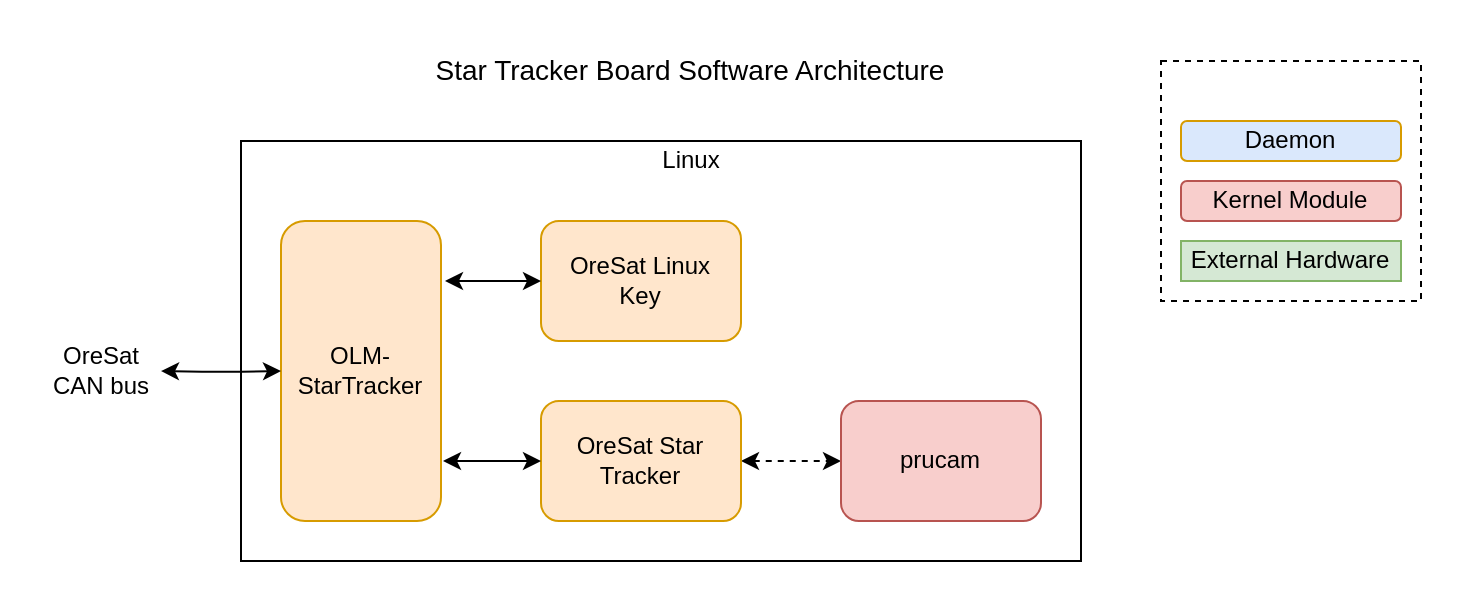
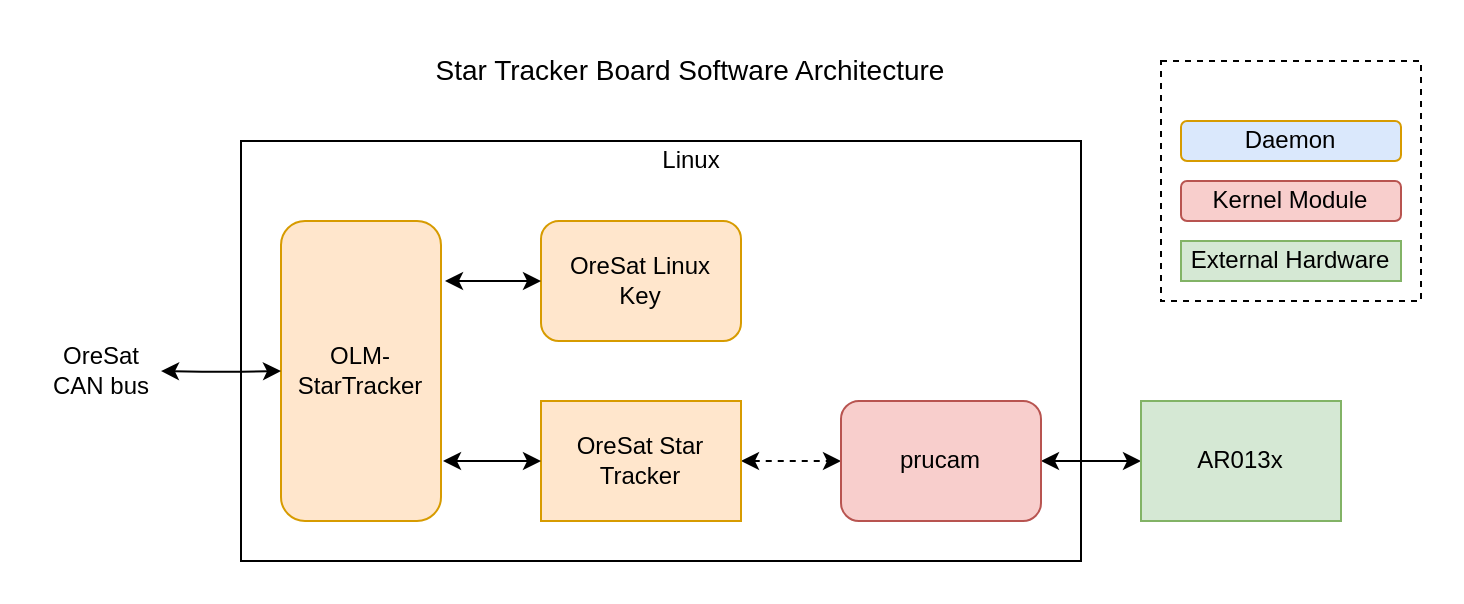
node "OreSat Star Tracker": shape rounded rectangle -> rectangle
edge "prucam" -- "AR013x": added
node "AR013x": added
